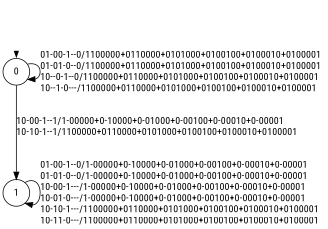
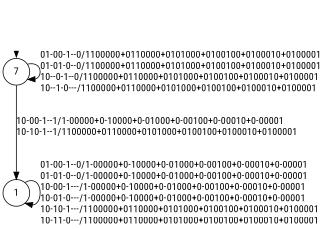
node "0": label "0" -> "7"
